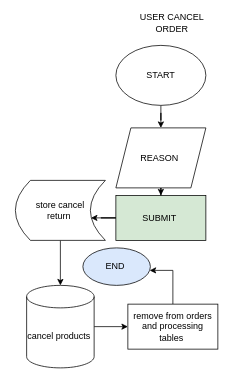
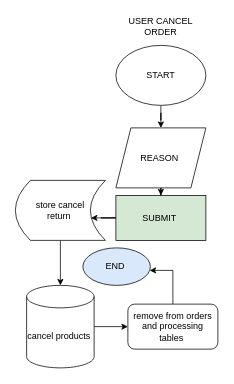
node "USER CANCEL ORDER": moved (172, 23) -> (161, 27)
node "remove from orders and processing tables": shape rectangle -> rounded rectangle
